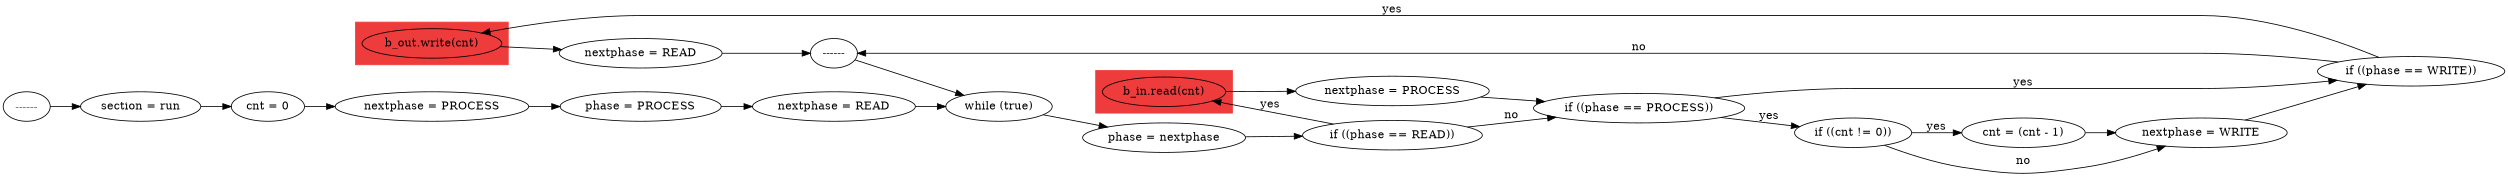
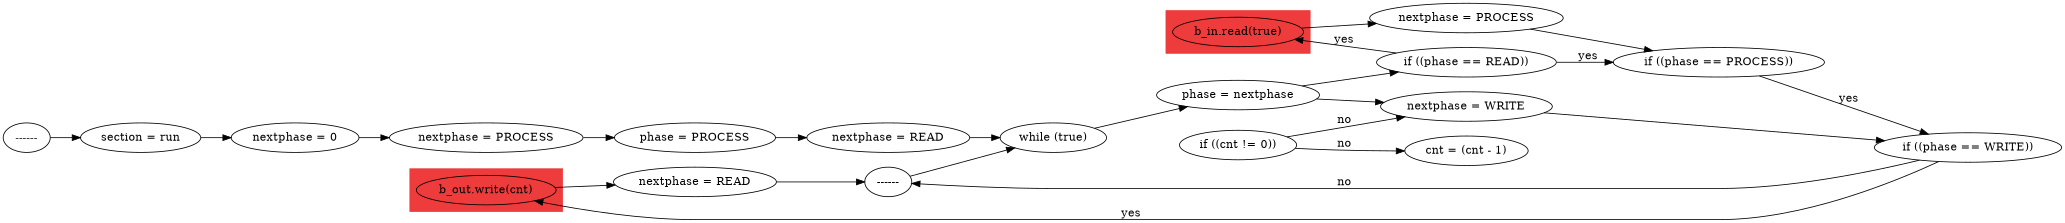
node "b_in.read(cnt)": label "b_in.read(cnt)" -> "b_in.read(true)"
node "cnt = 0": label "cnt = 0" -> "nextphase = 0"
edge "if ((phase == READ))" -> "if ((phase == PROCESS))": label "no" -> "yes"
edge "if ((phase == PROCESS))" -> "if ((cnt != 0))": removed, label "yes"
edge "if ((cnt != 0))" -> "cnt = (cnt - 1)": label "yes" -> "no"
edge "cnt = (cnt - 1)" -> "nextphase = WRITE": now "phase = nextphase" -> "nextphase = WRITE"
